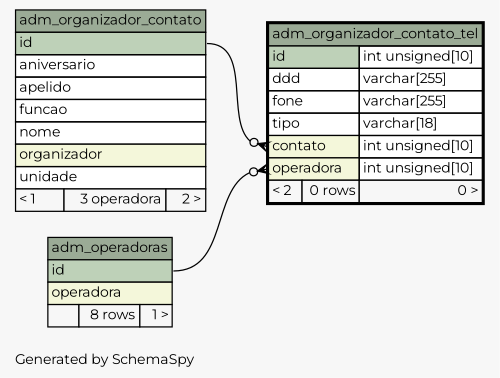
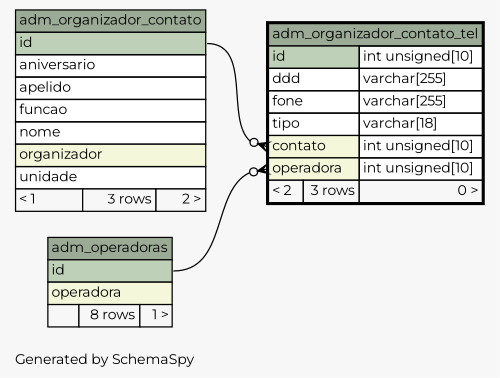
node "adm_organizador_contato_tel": text "0 rows" -> "3 rows"
node "adm_organizador_contato": text "3 operadora" -> "3 rows"
